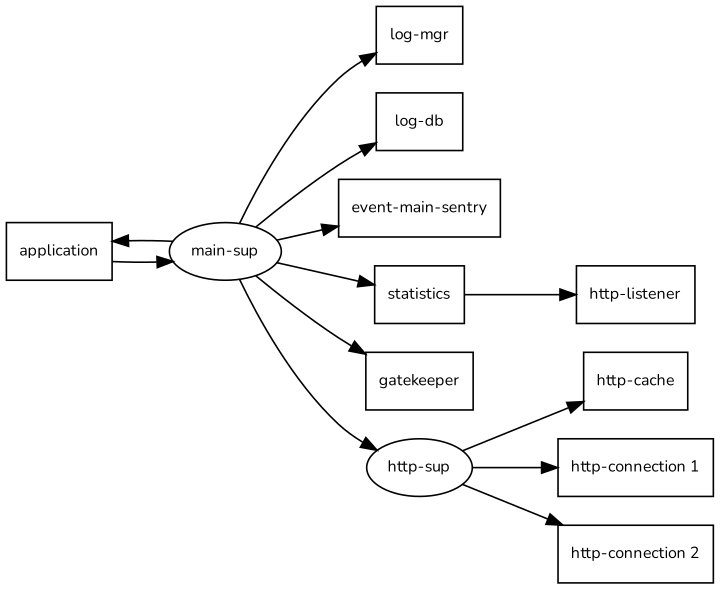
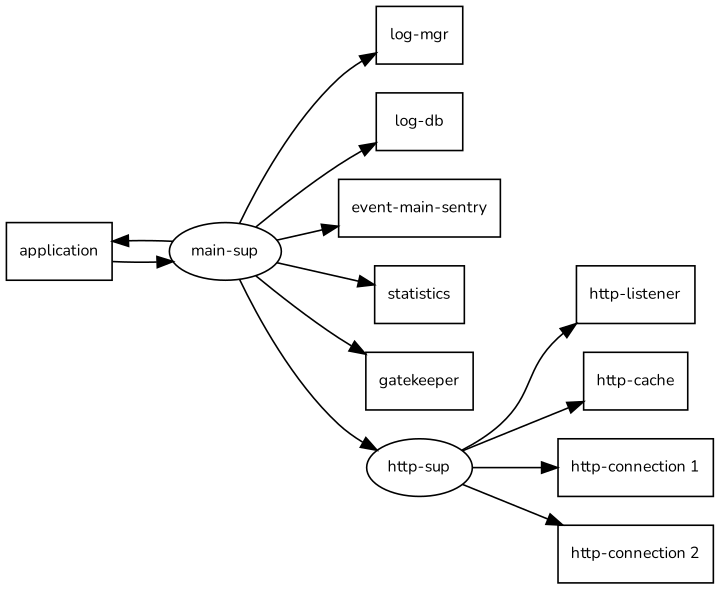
edge "statistics" -> "http-listener": now "http-sup" -> "http-listener"
